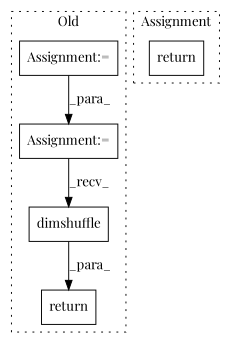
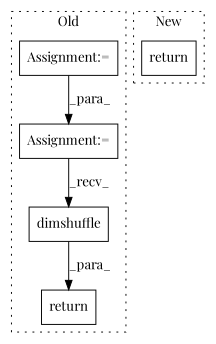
cluster "Assignment": label "Assignment" -> "New"
